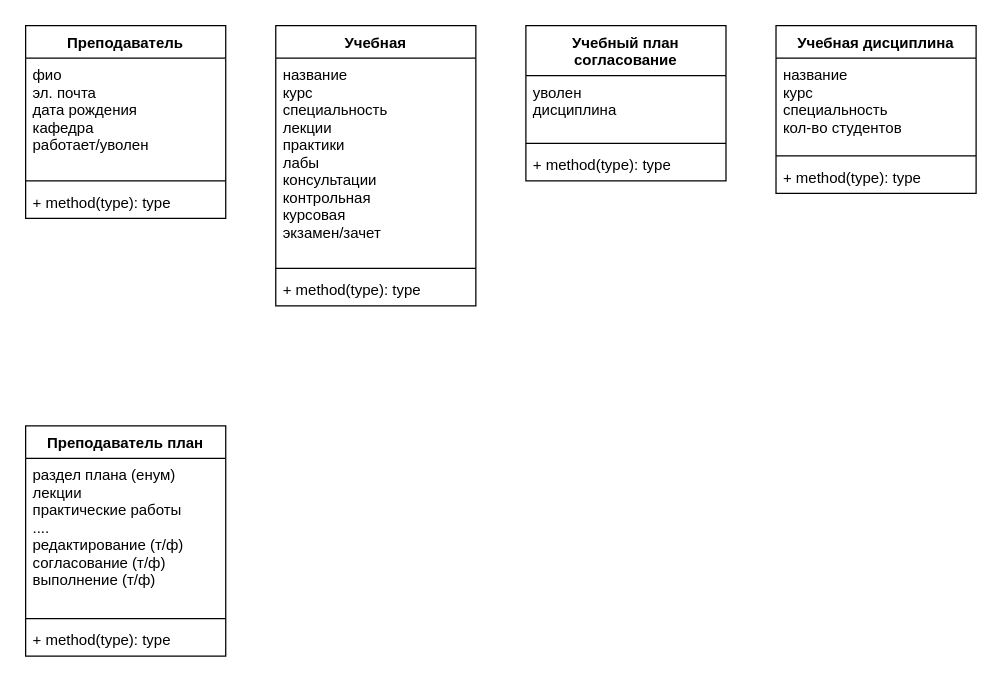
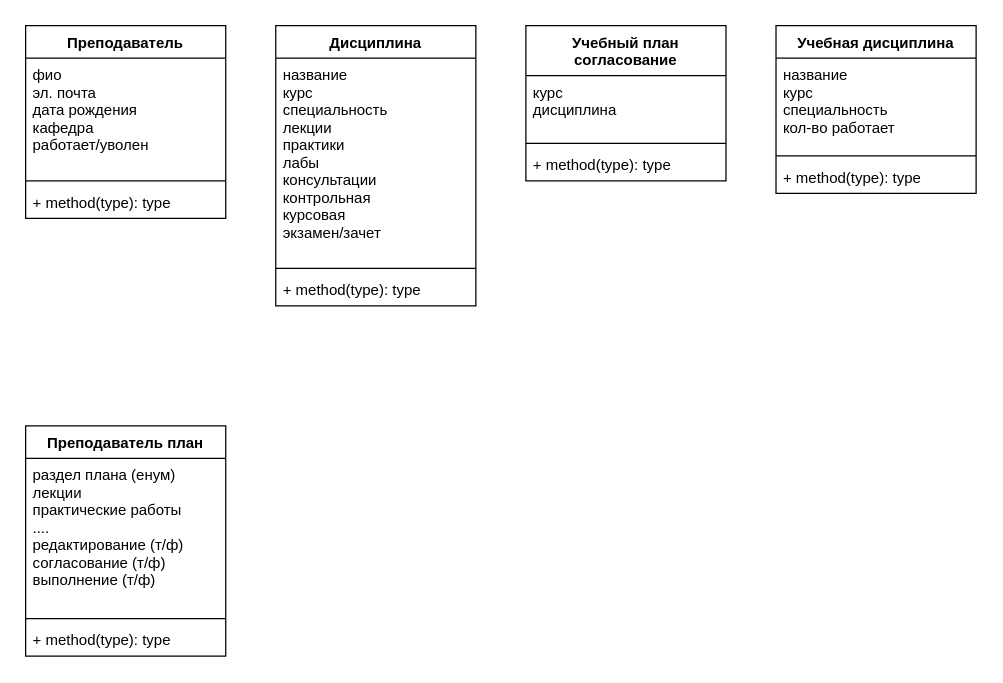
node "Учебная": label "Учебная" -> "Дисциплина"
node "название курс специальность кол-во студентов": label "название курс специальность кол-во студентов" -> "название курс специальность кол-во работает"
node "уволен дисциплина": label "уволен дисциплина" -> "курс дисциплина"
